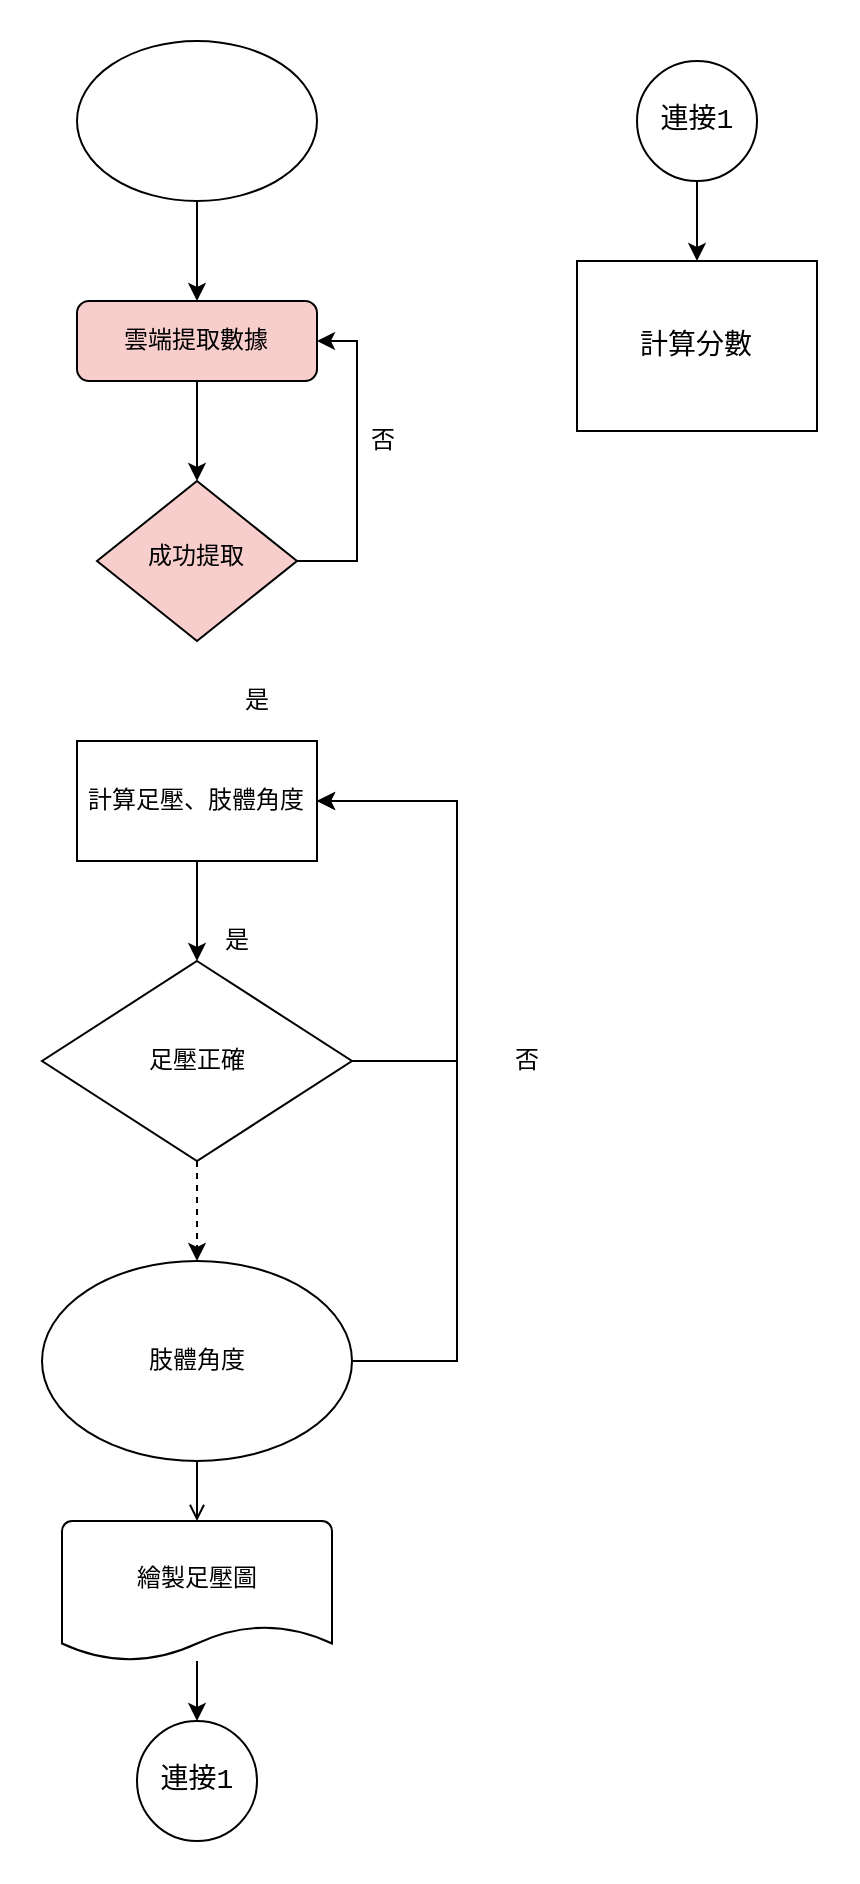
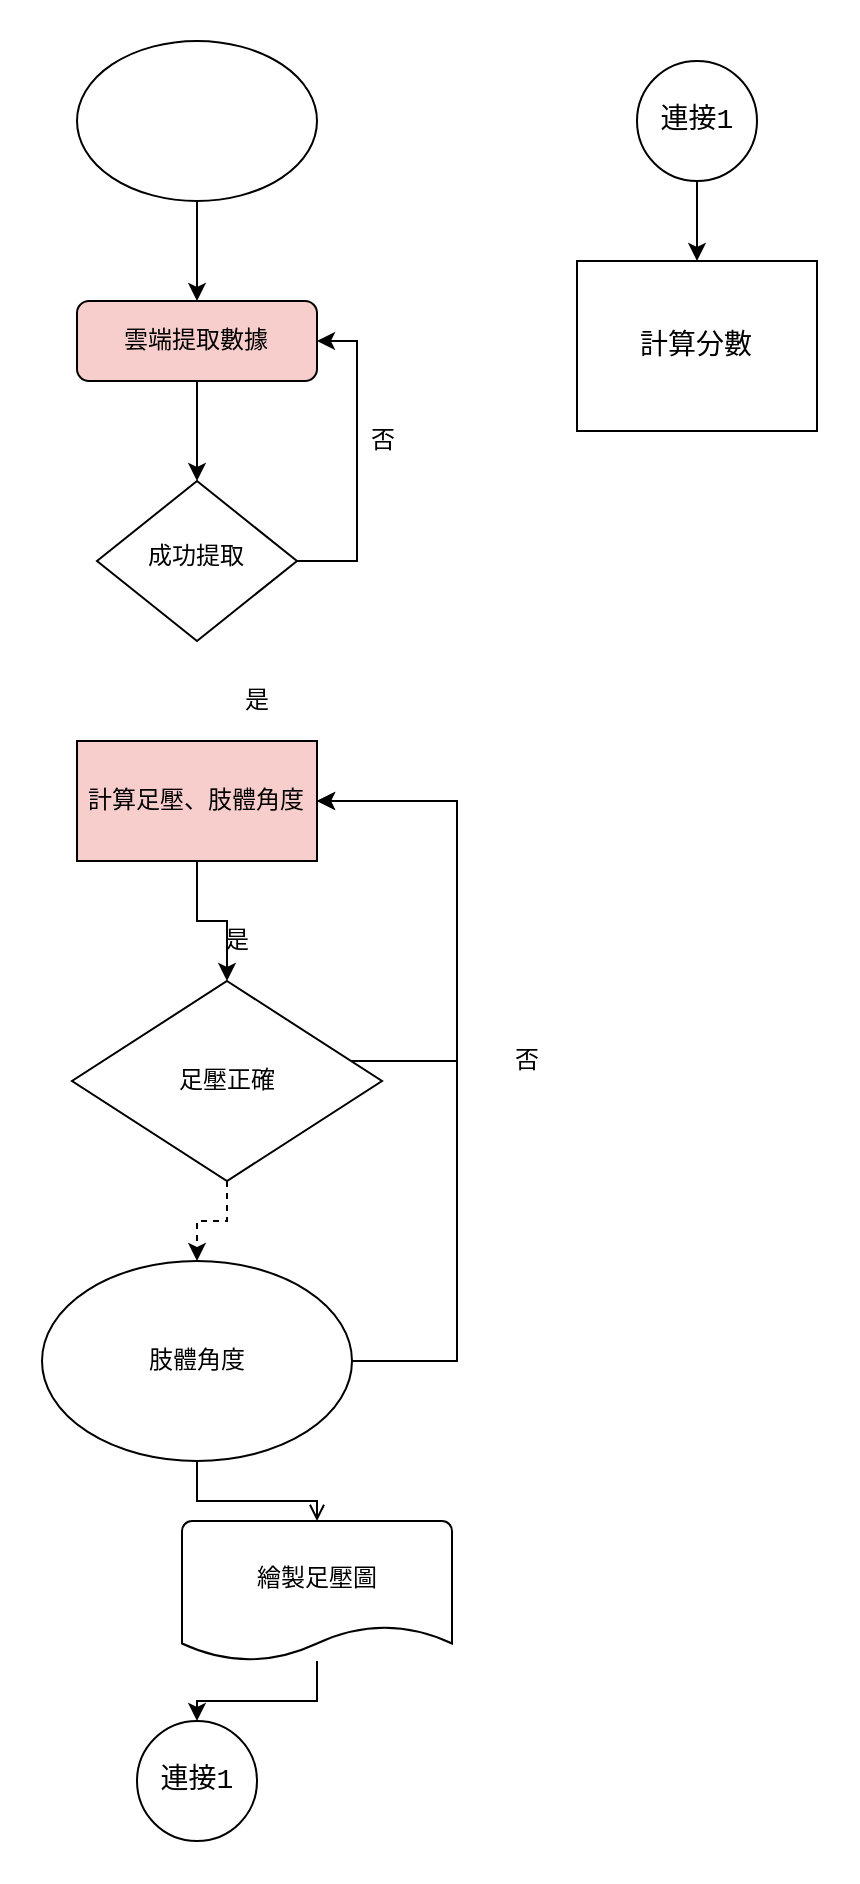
node "成功提取": fillcolor #f8cecc -> #ffffff
node "計算足壓、肢體角度": fillcolor #ffffff -> #f8cecc
node "足壓正確": moved (197, 1061) -> (227, 1081)
node "繪製足壓圖": moved (197, 1591) -> (317, 1591)
